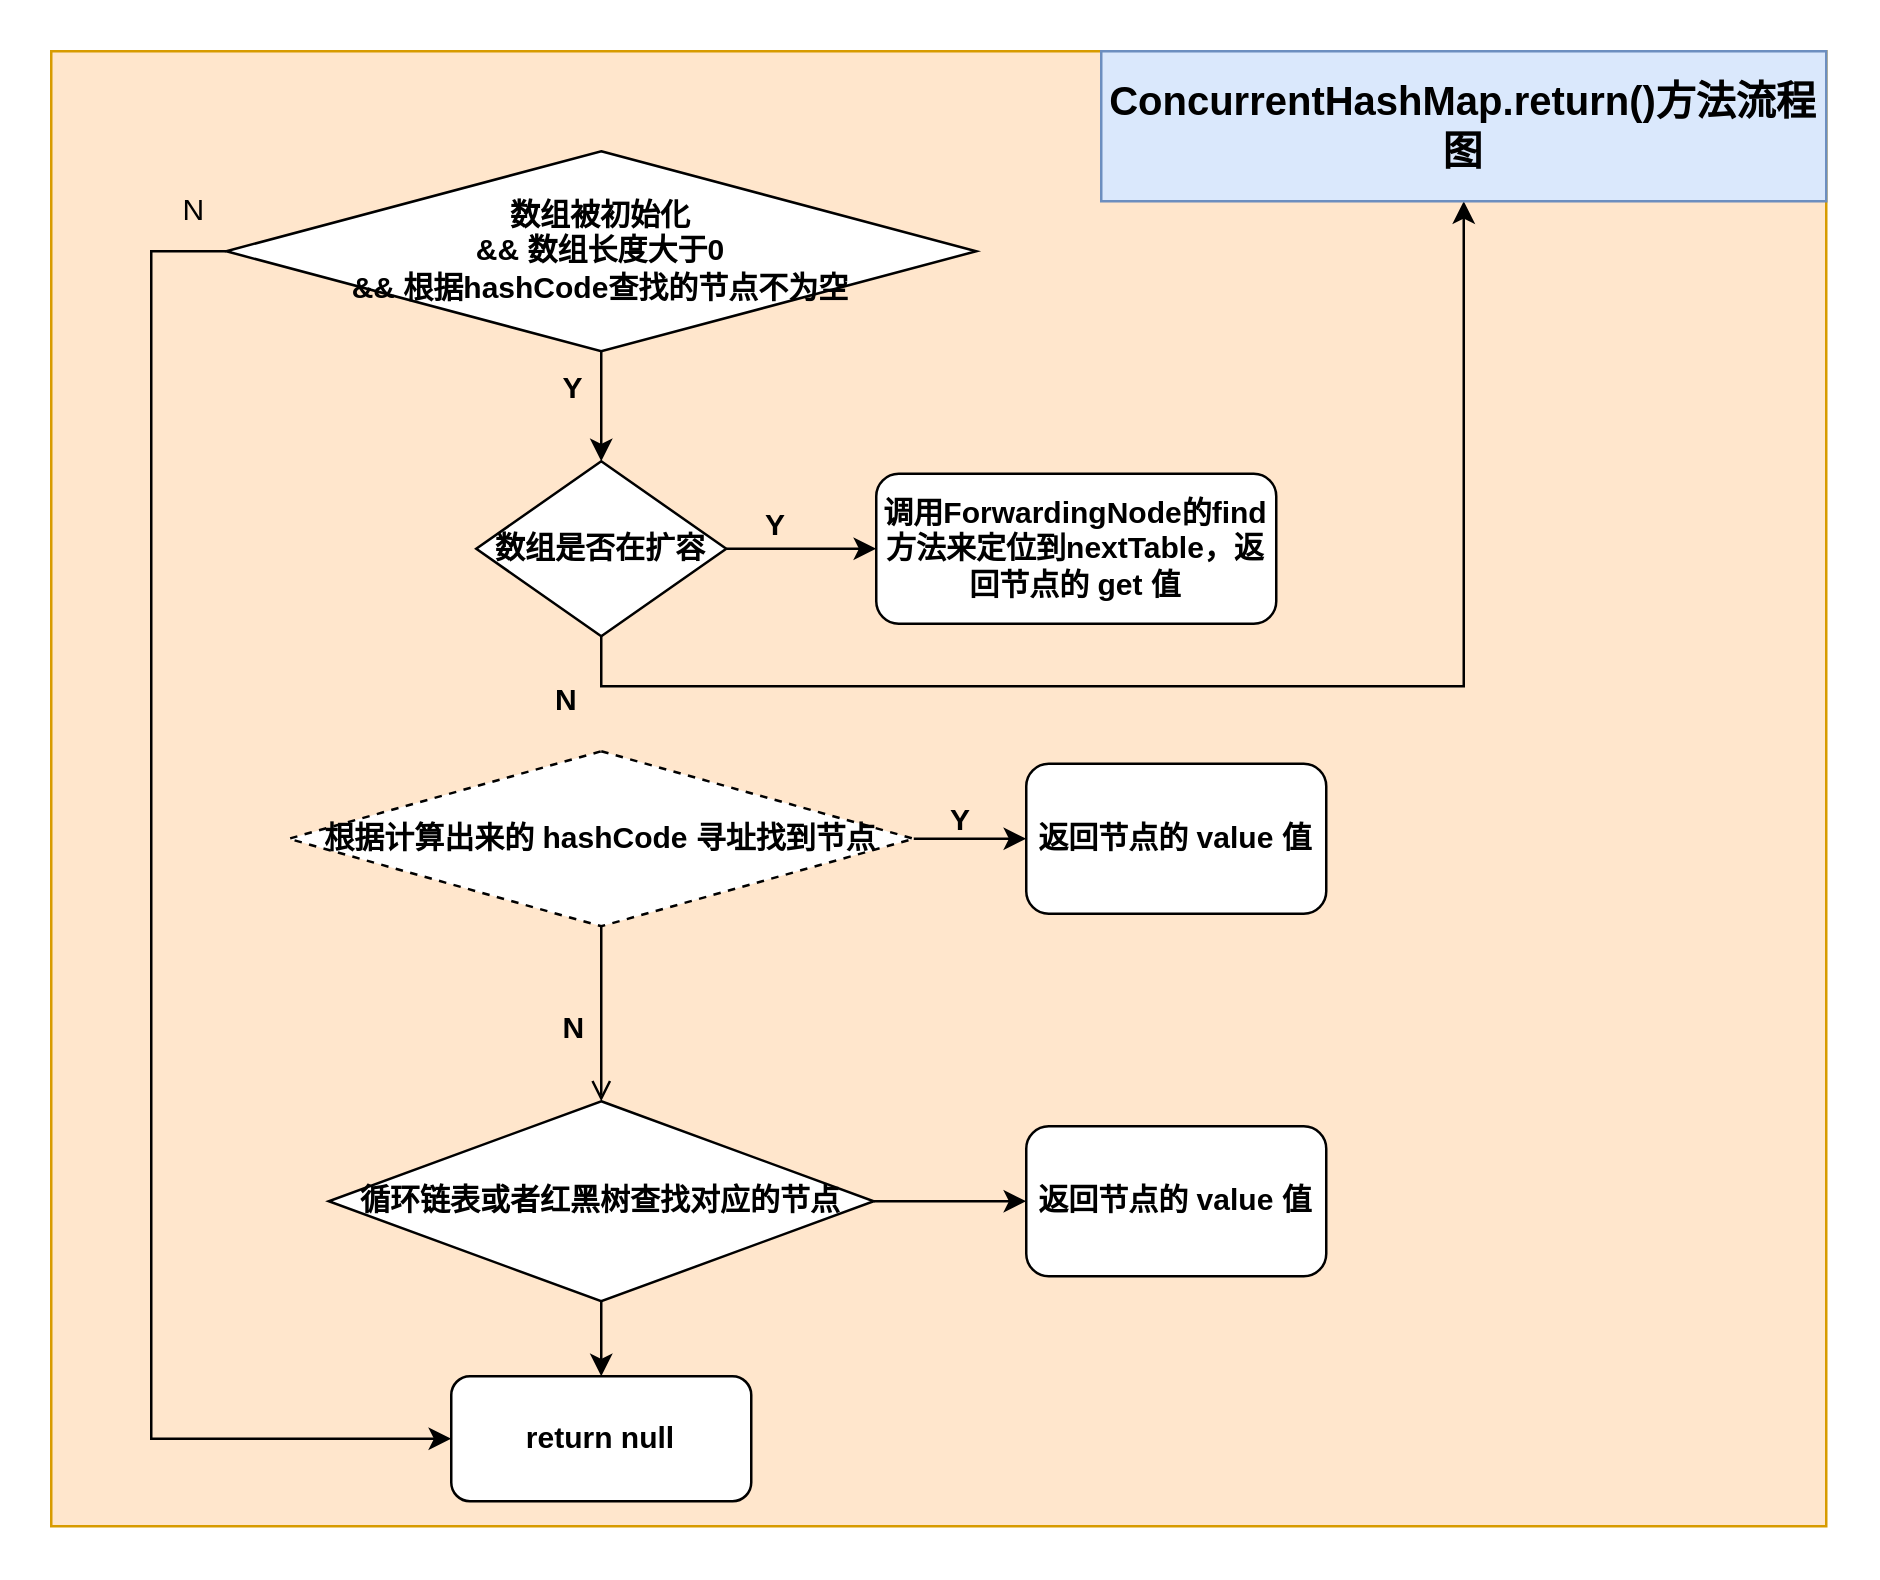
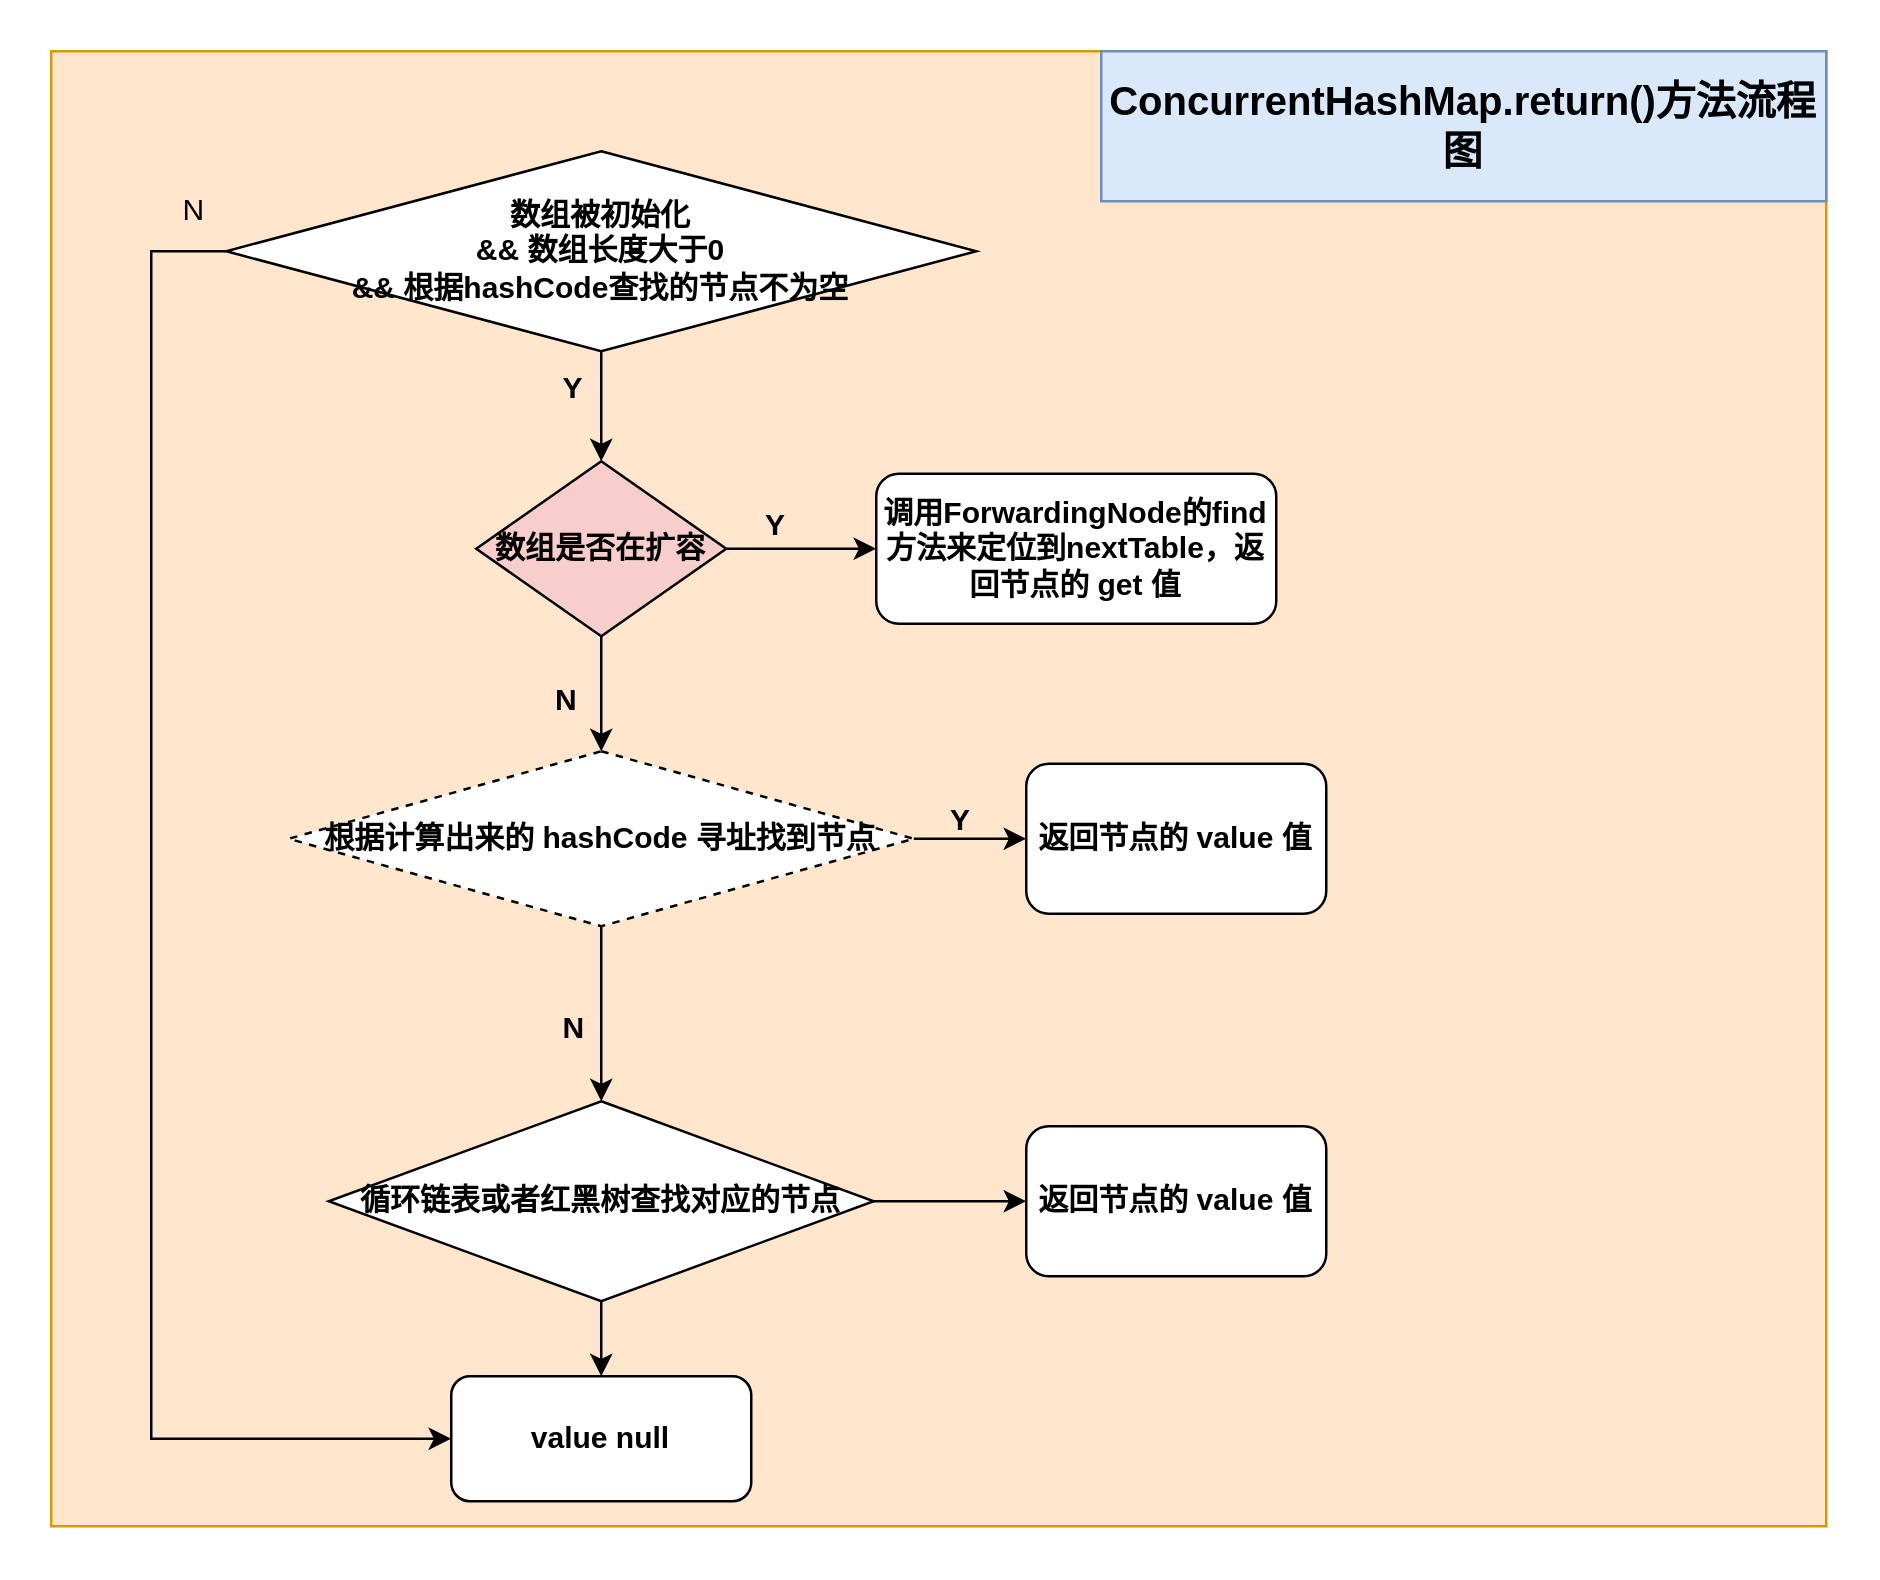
node "数组是否在扩容": fillcolor #ffffff -> #f8cecc
edge "数组是否在扩容" -> "ConcurrentHashMap.return()方法流程图": now "数组是否在扩容" -> "根据计算出来的 hashCode 寻址找到节点"
edge "根据计算出来的 hashCode 寻址找到节点" -> "循环链表或者红黑树查找对应的节点": arrowhead open -> classic
node "return null": label "return null" -> "value null"
